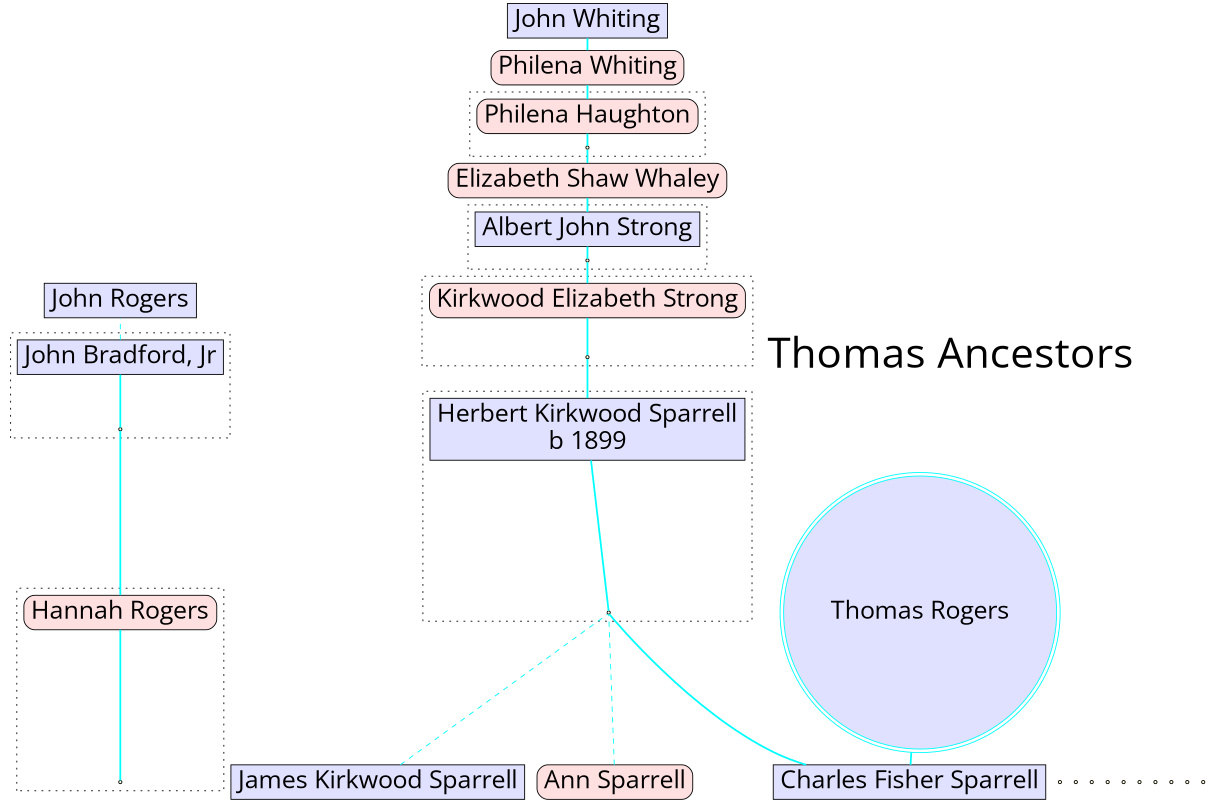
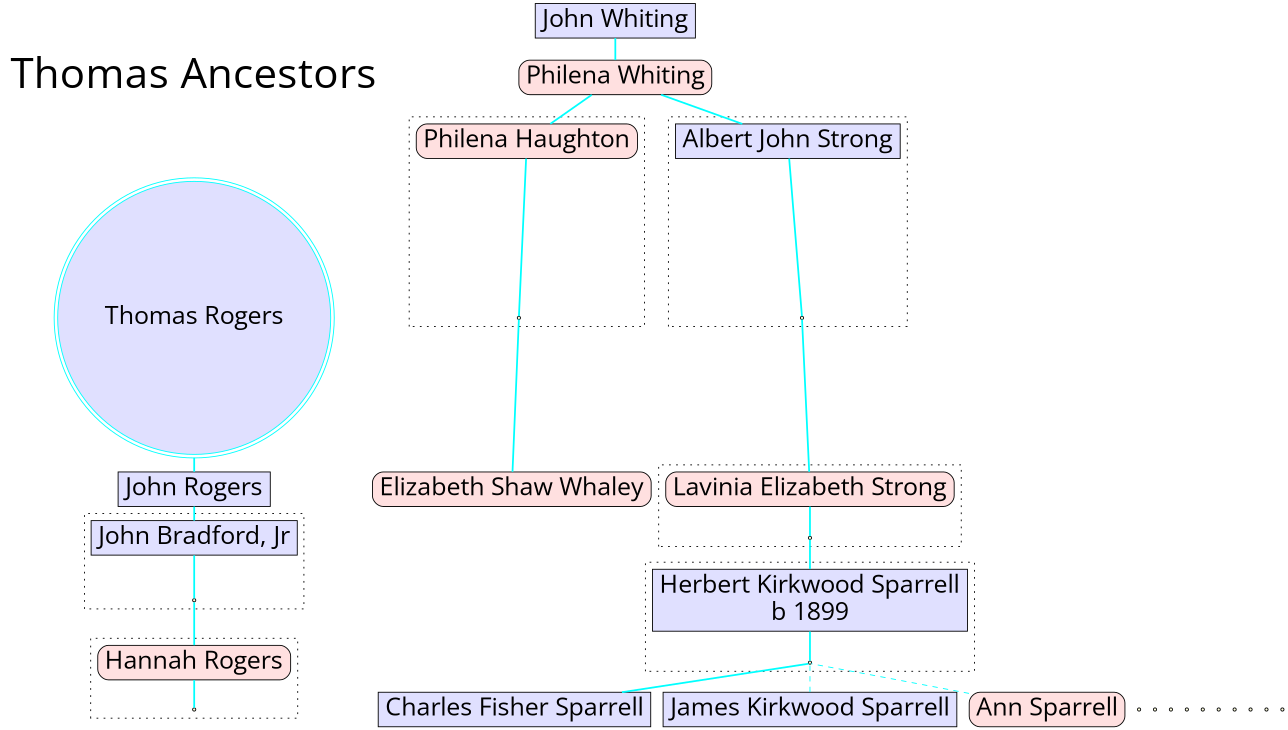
edge "Elizabeth Shaw Whaley" -- "Albert John Strong": now "Philena Whiting" -- "Albert John Strong"
node "Kirkwood Elizabeth Strong": label "Kirkwood Elizabeth Strong" -> "Lavinia Elizabeth Strong"
edge "John Rogers" -- "John Bradford, Jr": style dashed -> bold
edge "Thomas Rogers" -- "Charles Fisher Sparrell": now "Thomas Rogers" -- "John Rogers"
